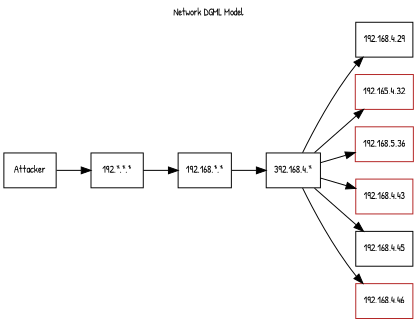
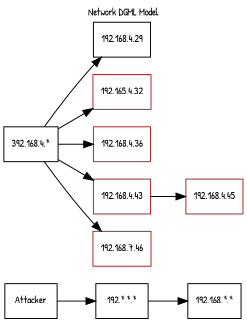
node "192.168.5.36": label "192.168.5.36" -> "192.168.4.36"
edge "192.168.*.*" -> "392.168.4.*": removed
edge "392.168.4.*" -> "192.168.4.45": now "192.168.4.43" -> "192.168.4.45"
node "192.168.4.45": color #000000 -> #b22222
node "192.168.4.46": label "192.168.4.46" -> "192.168.7.46"
